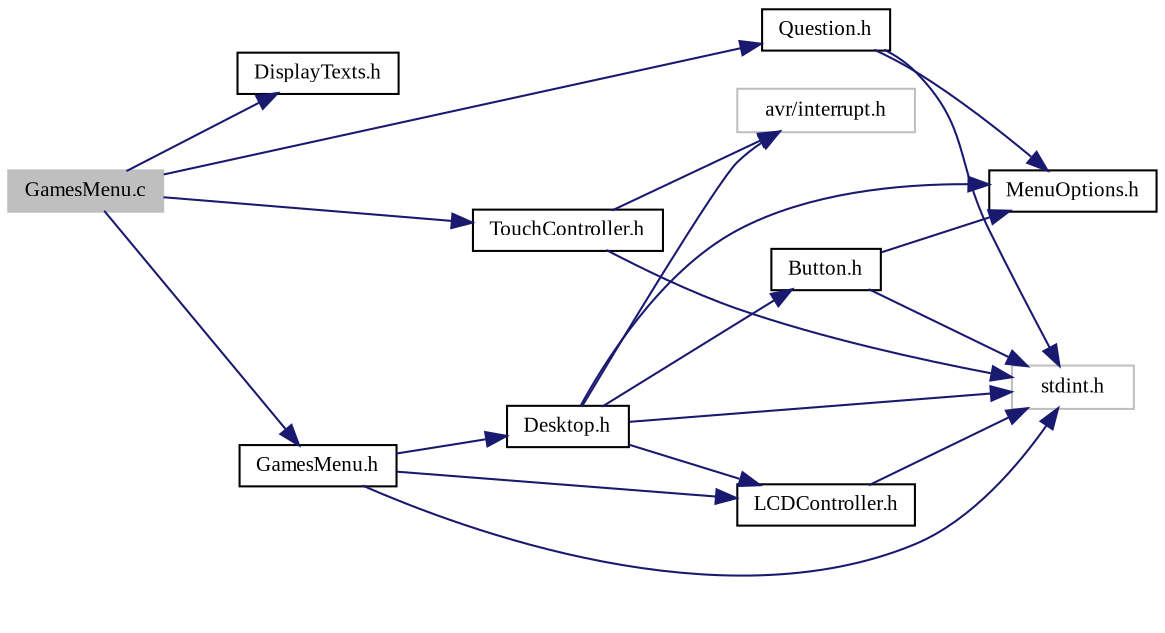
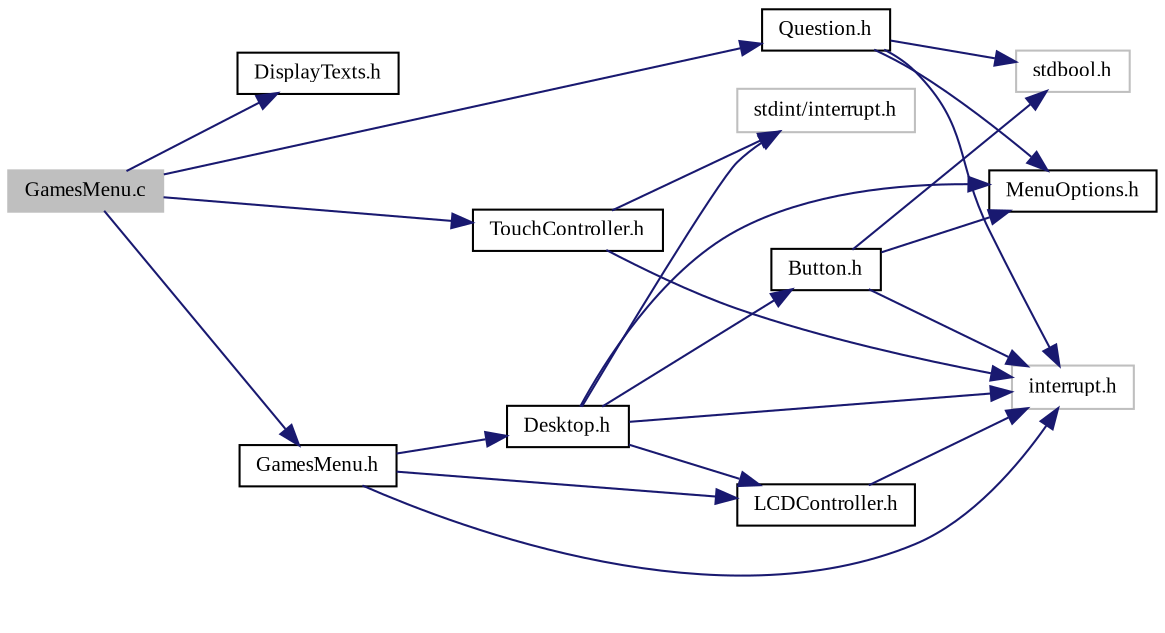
node "stdbool.h": added
node "avr/interrupt.h": label "avr/interrupt.h" -> "stdint/interrupt.h"
node "stdint.h": label "stdint.h" -> "interrupt.h"
